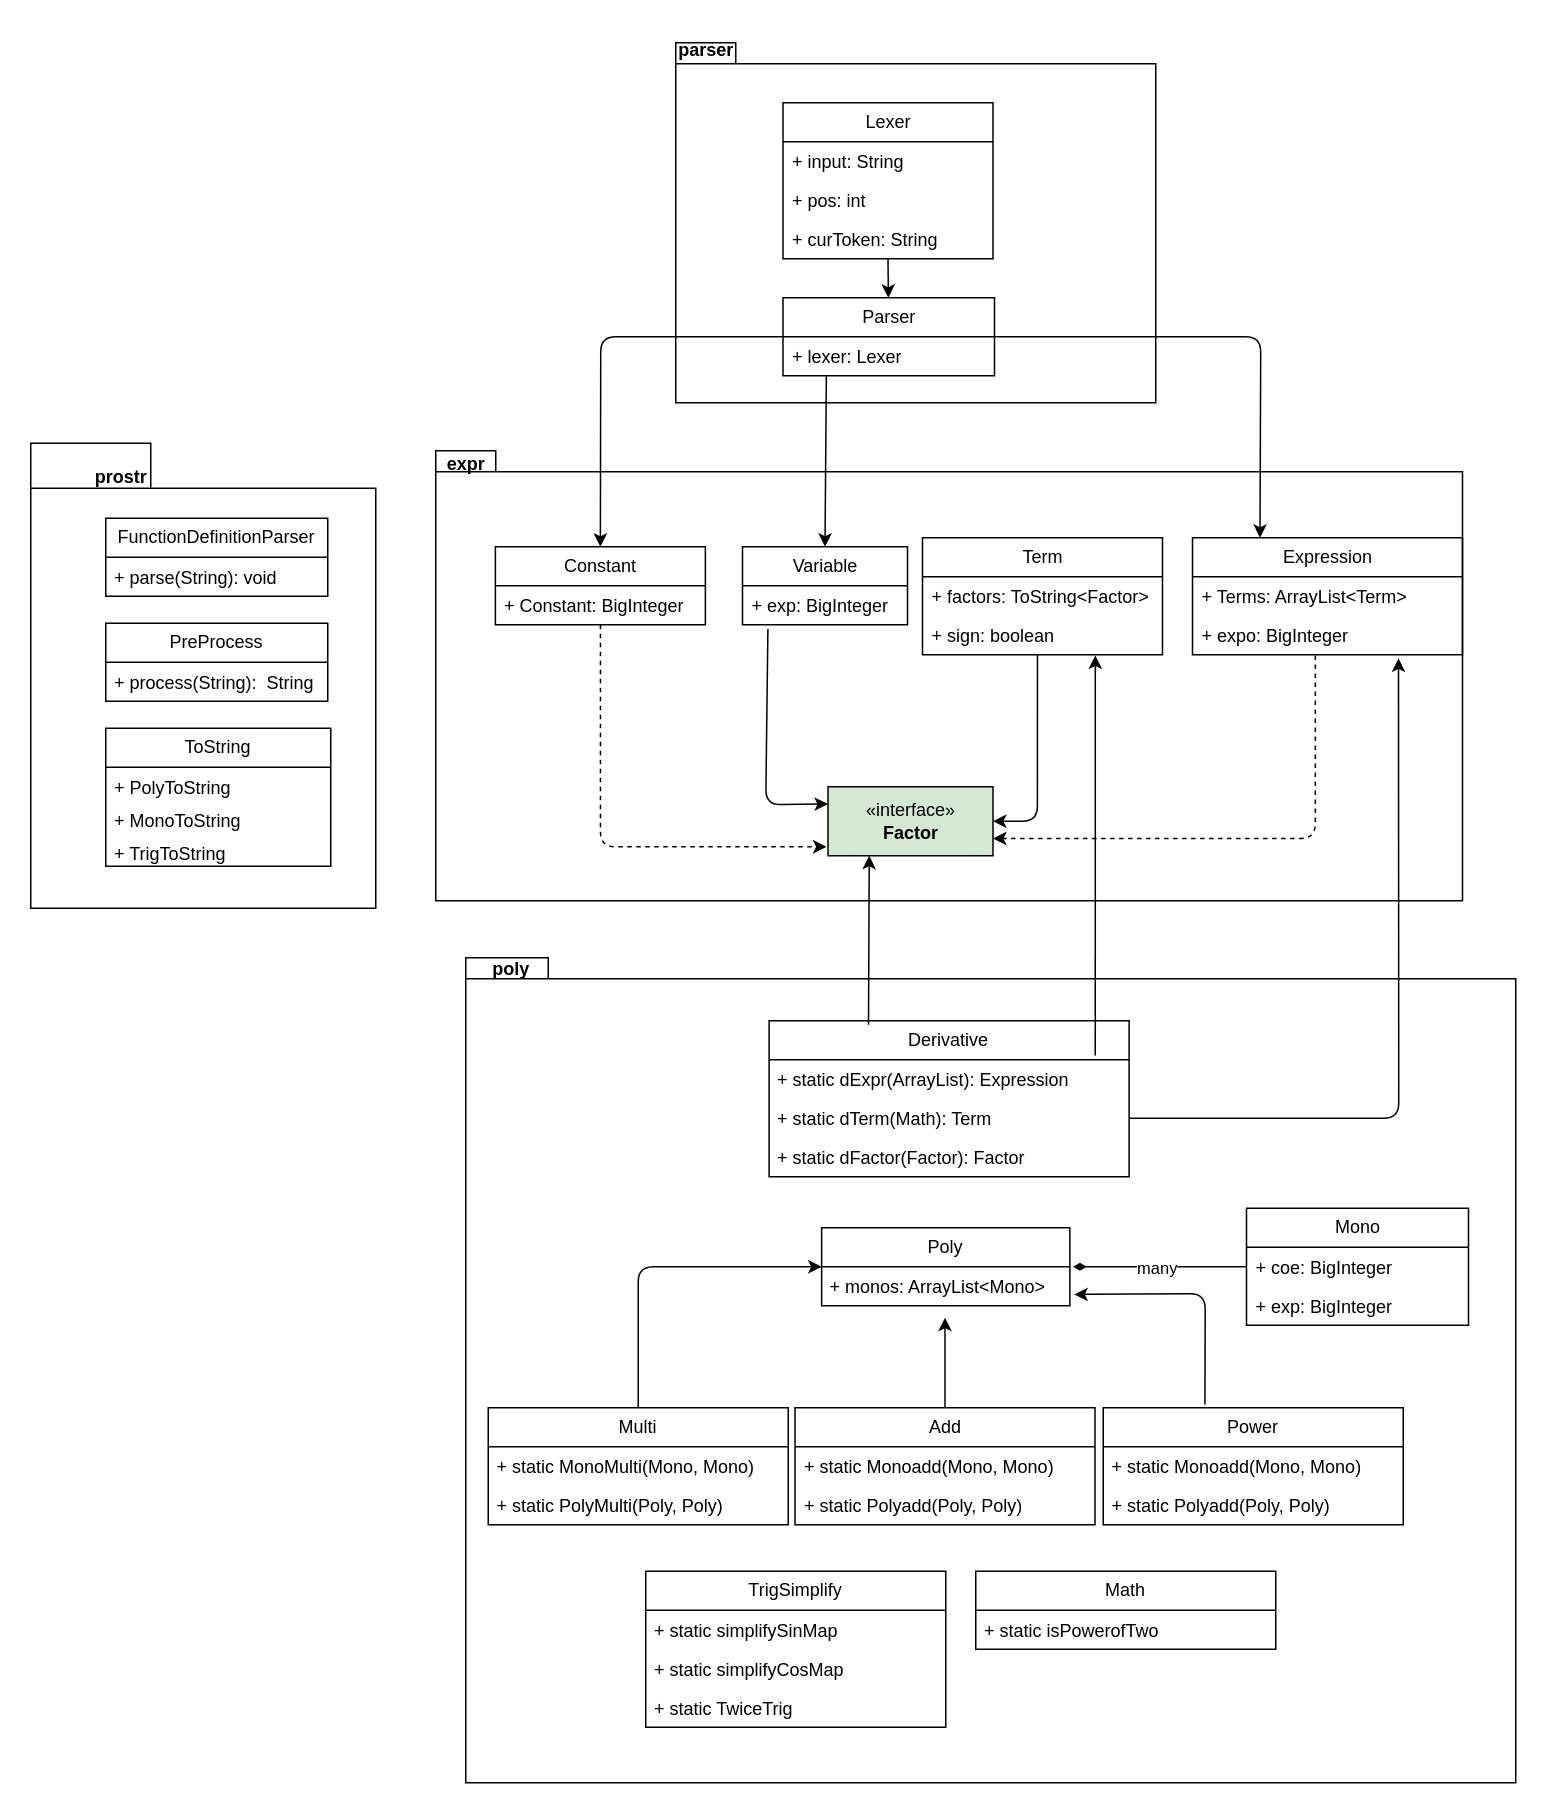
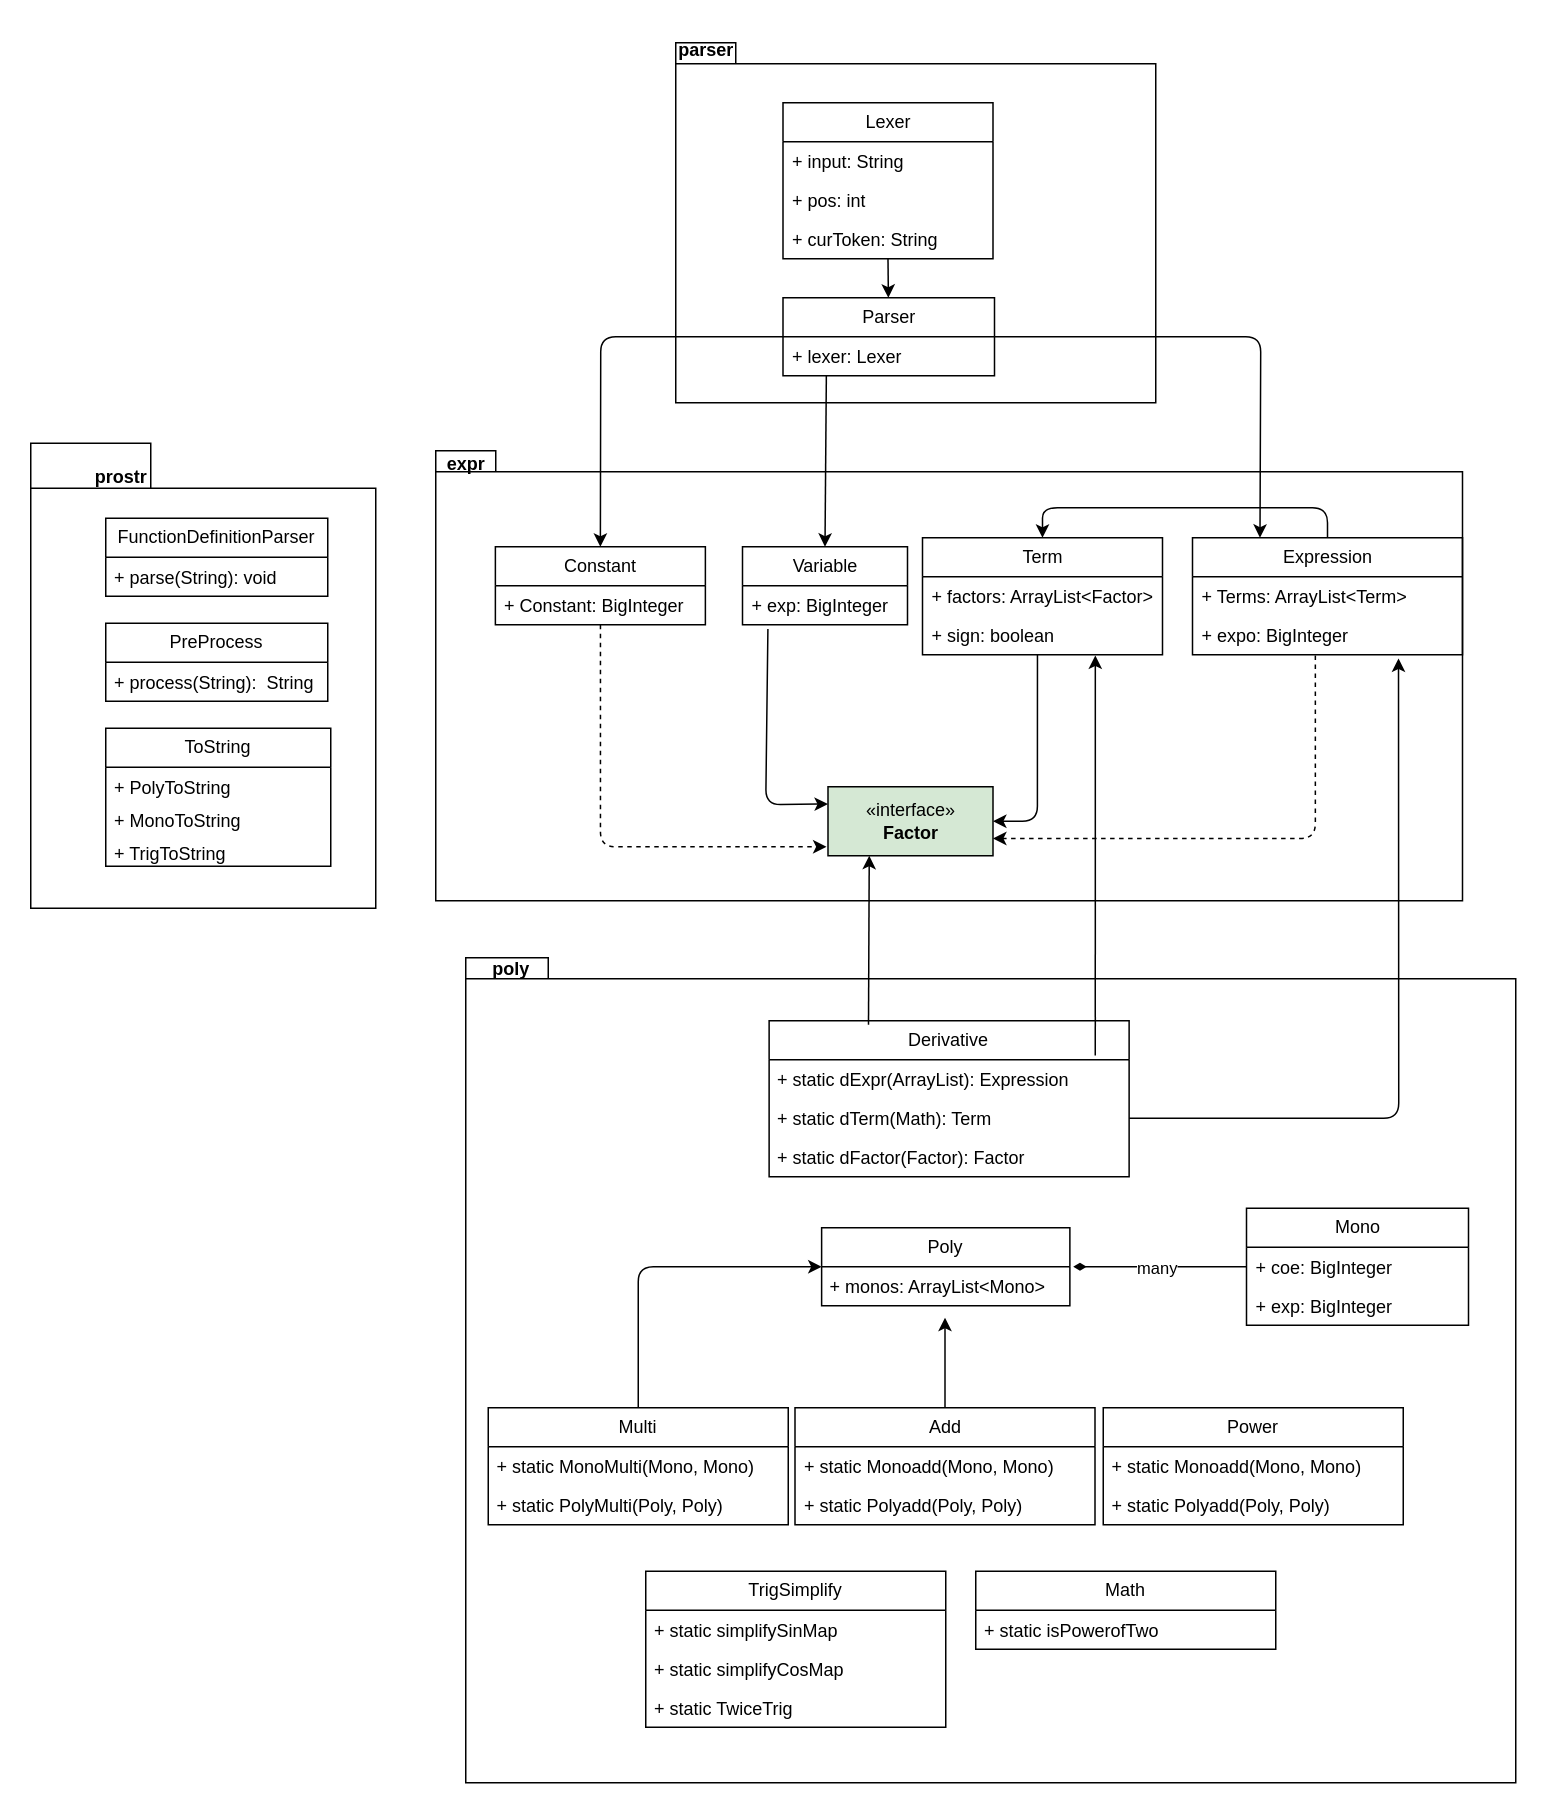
edge "Expression" -> "Term": added
node "+ factors: ToString<Factor>": label "+ factors: ToString<Factor>" -> "+ factors: ArrayList<Factor>"
edge "Power" -> "+ monos: ArrayList<Mono>": removed
